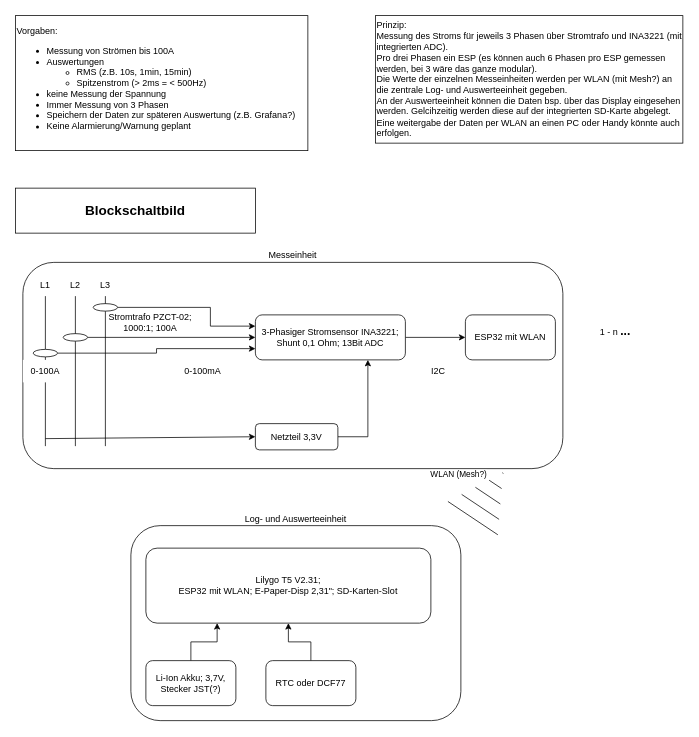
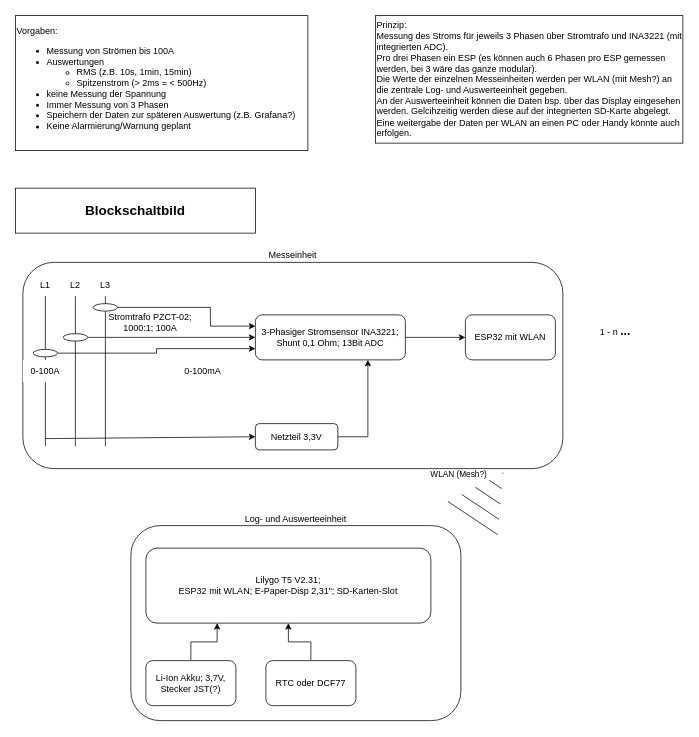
node "I2C": removed
